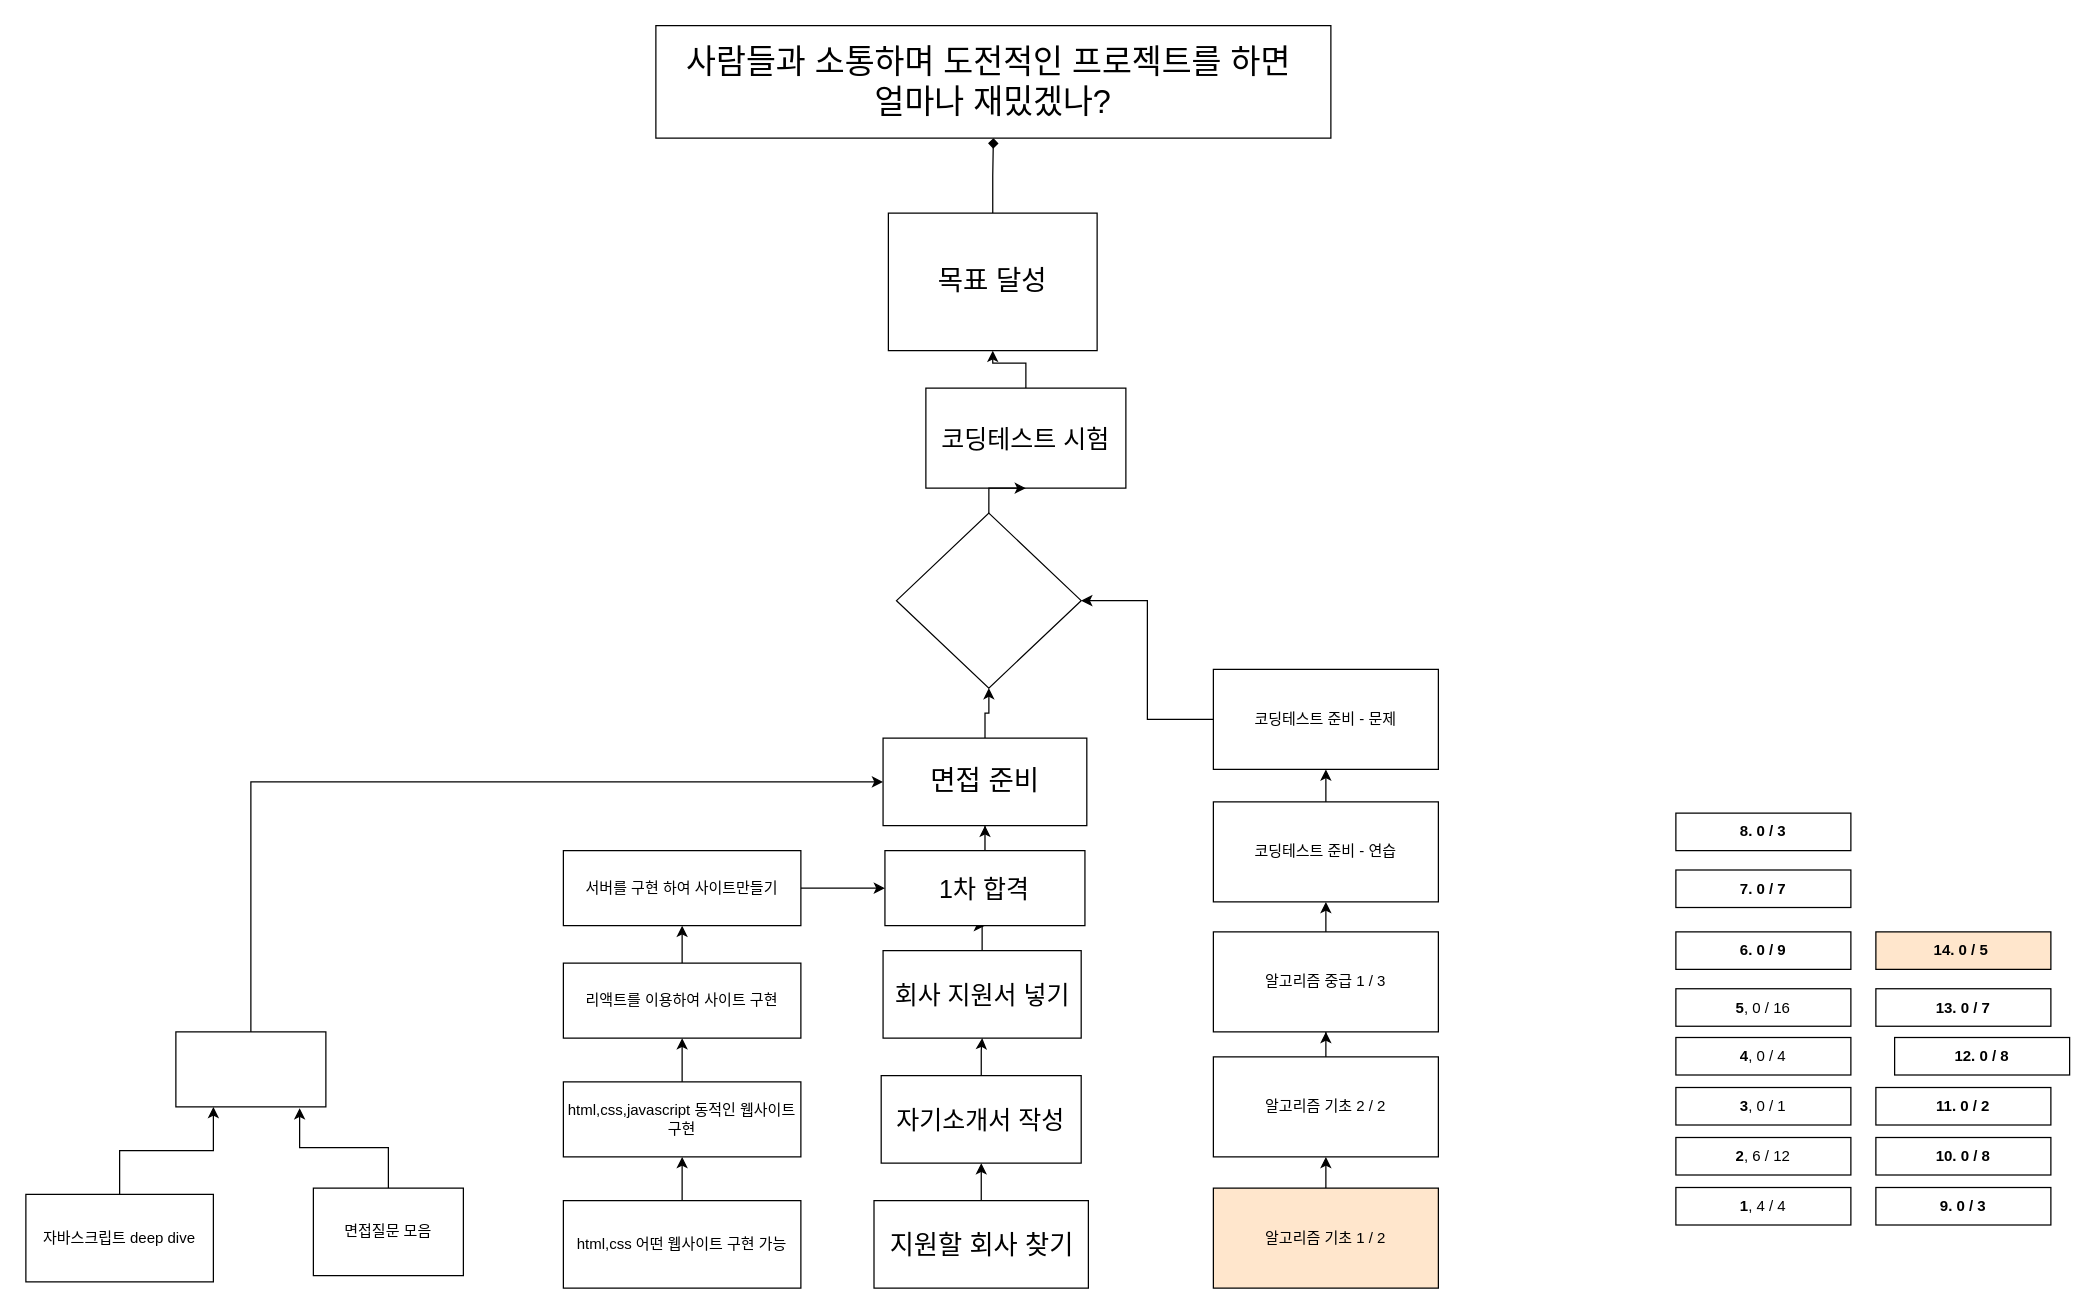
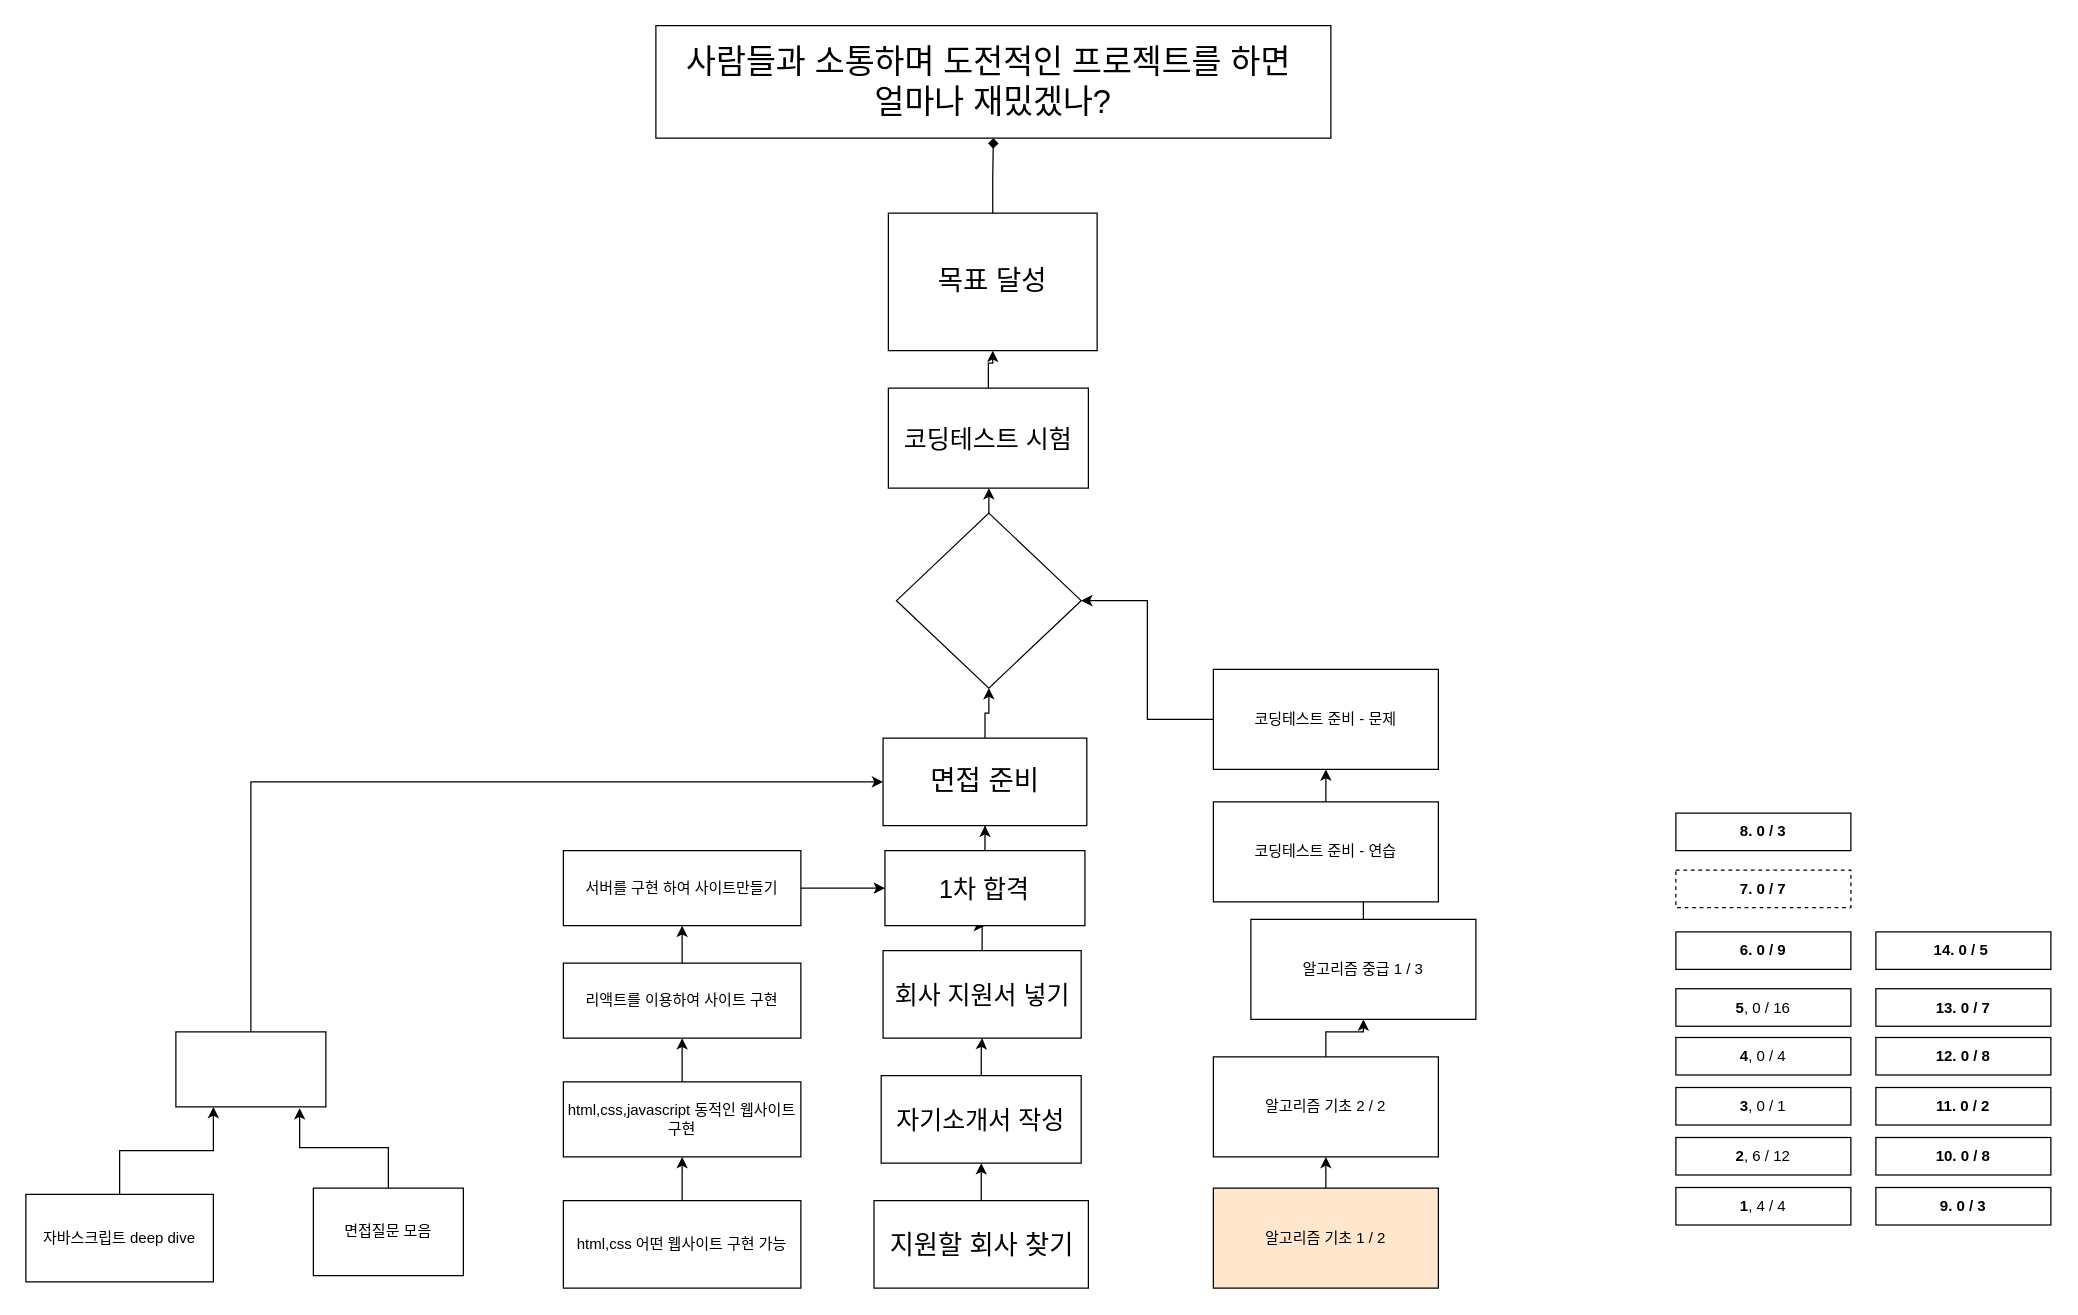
node "코딩테스트 시험": moved (1026, 438) -> (988, 438)
node "7. 0 / 7": style solid -> dashed
node "14. 0 / 5": fillcolor #ffe6cc -> #ffffff
node "알고리즘 중급 1 / 3": moved (1326, 982) -> (1363, 969)
node "12. 0 / 8": moved (1982, 1056) -> (1963, 1056)
